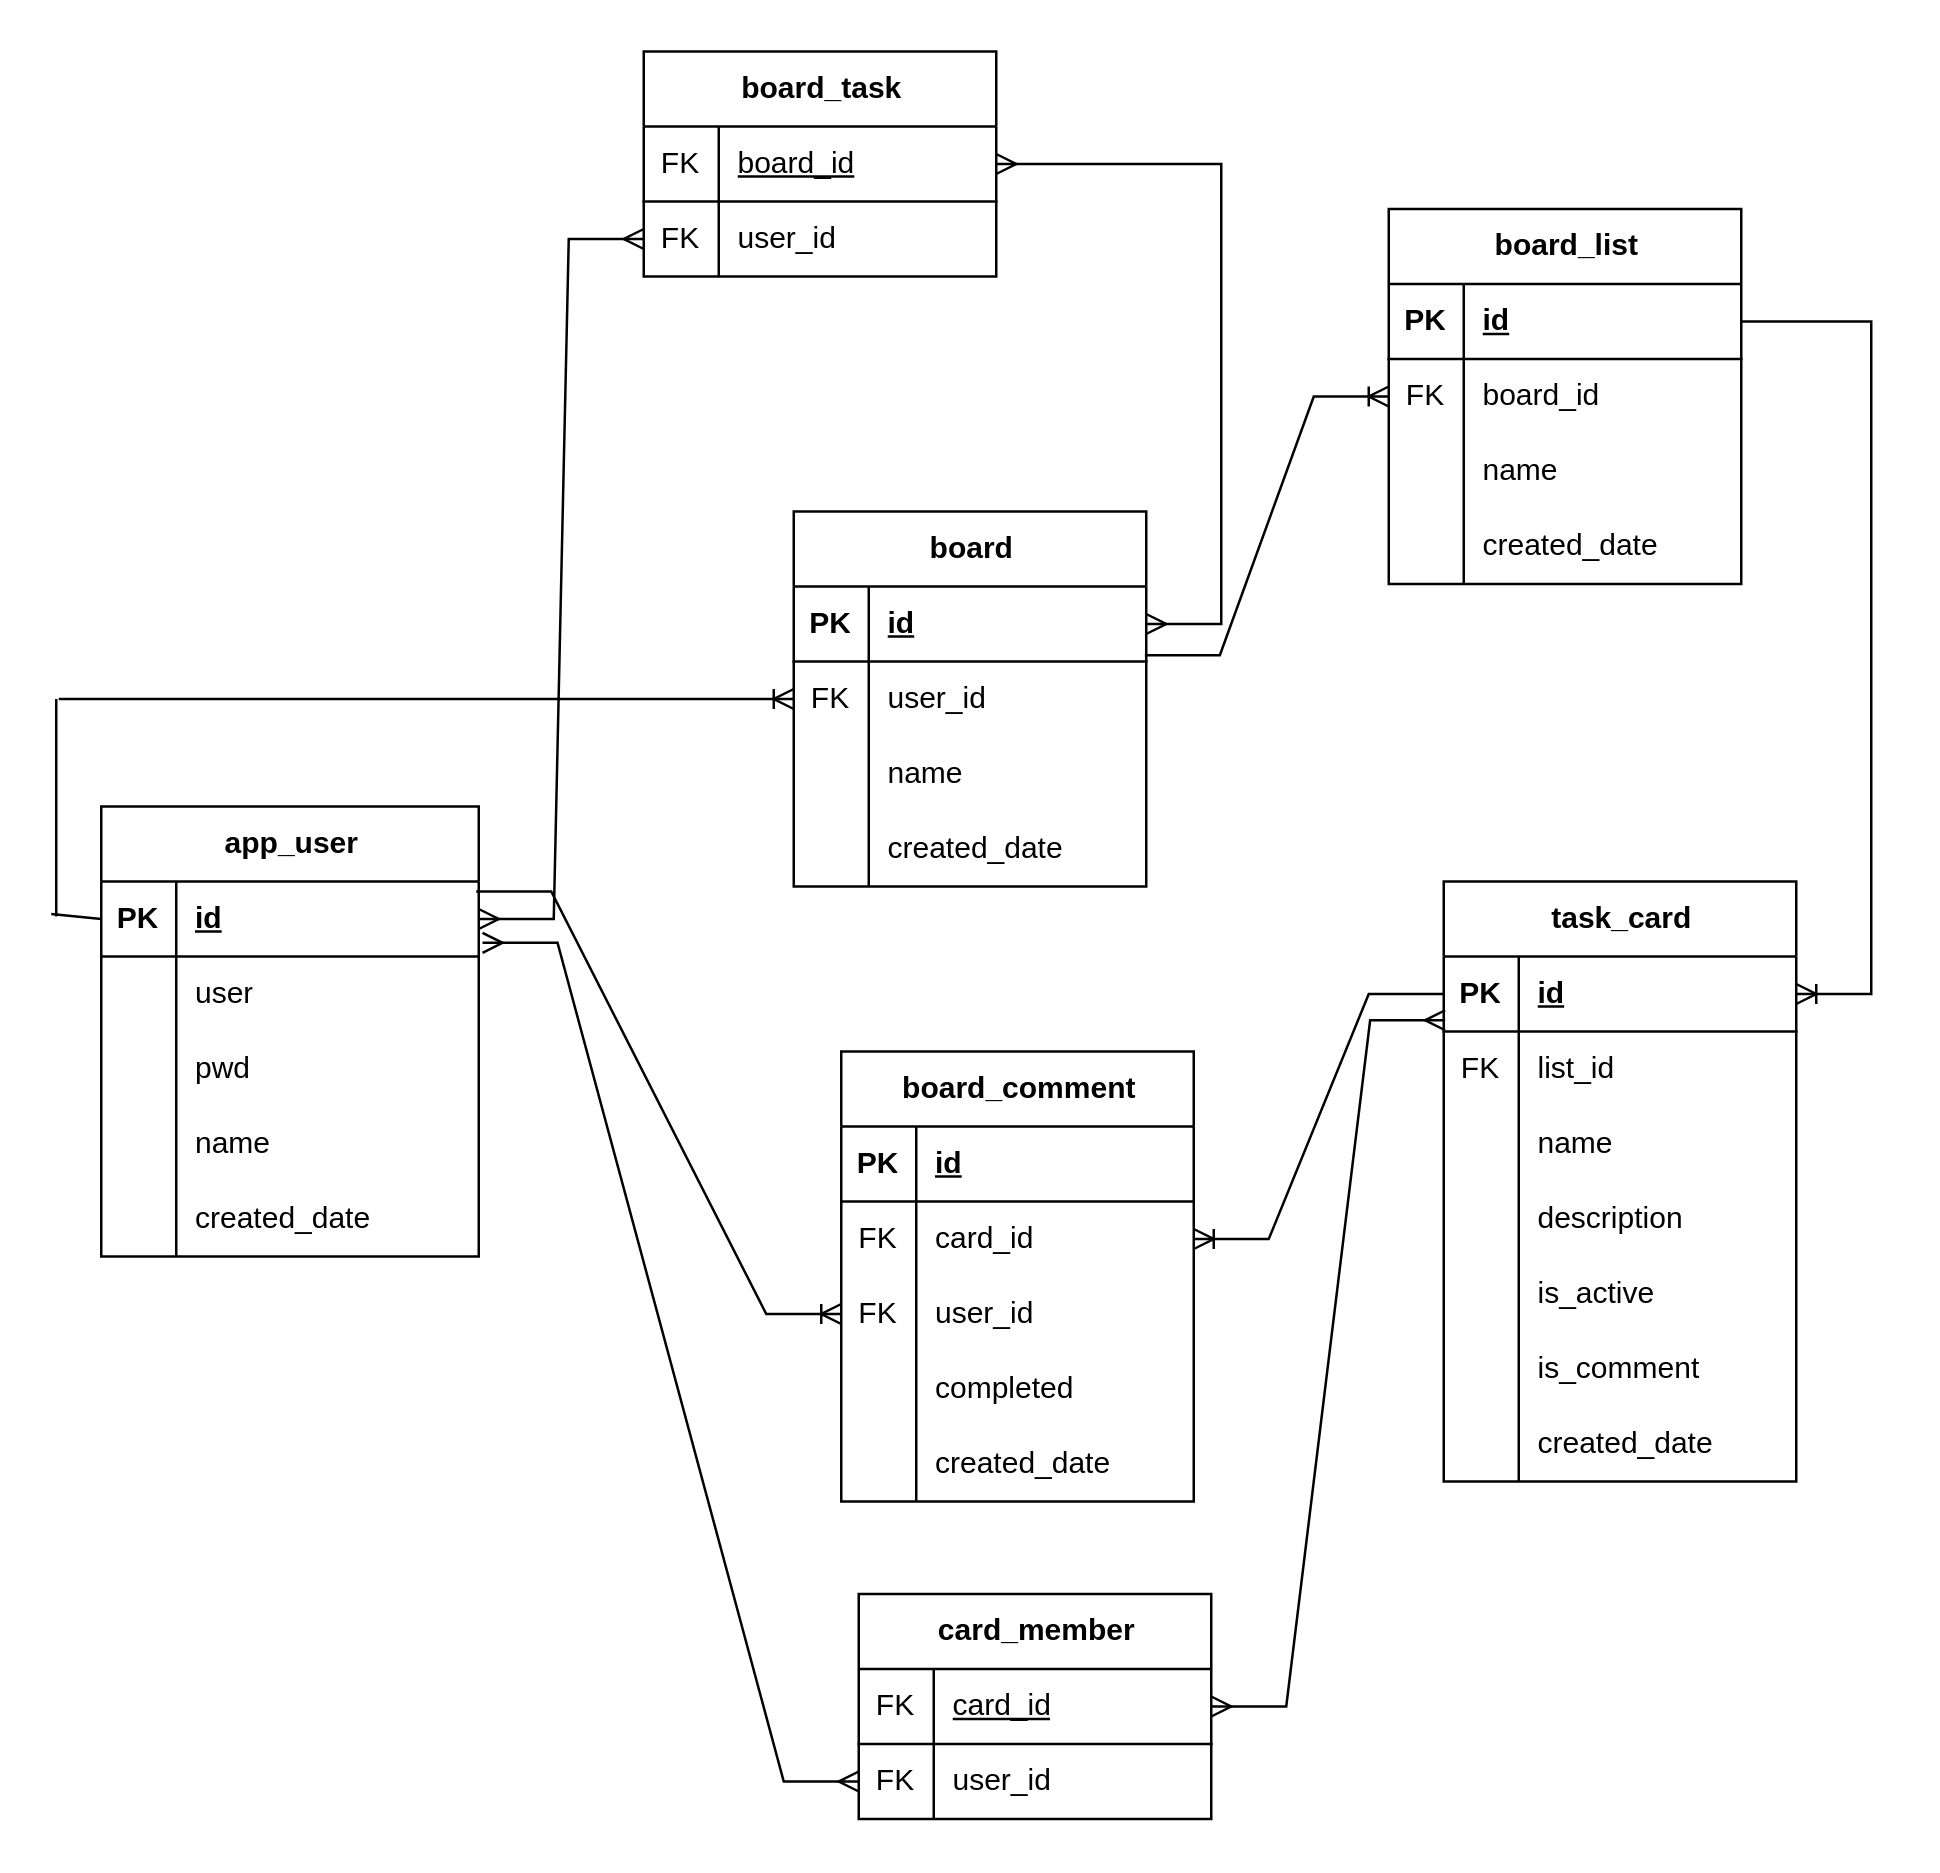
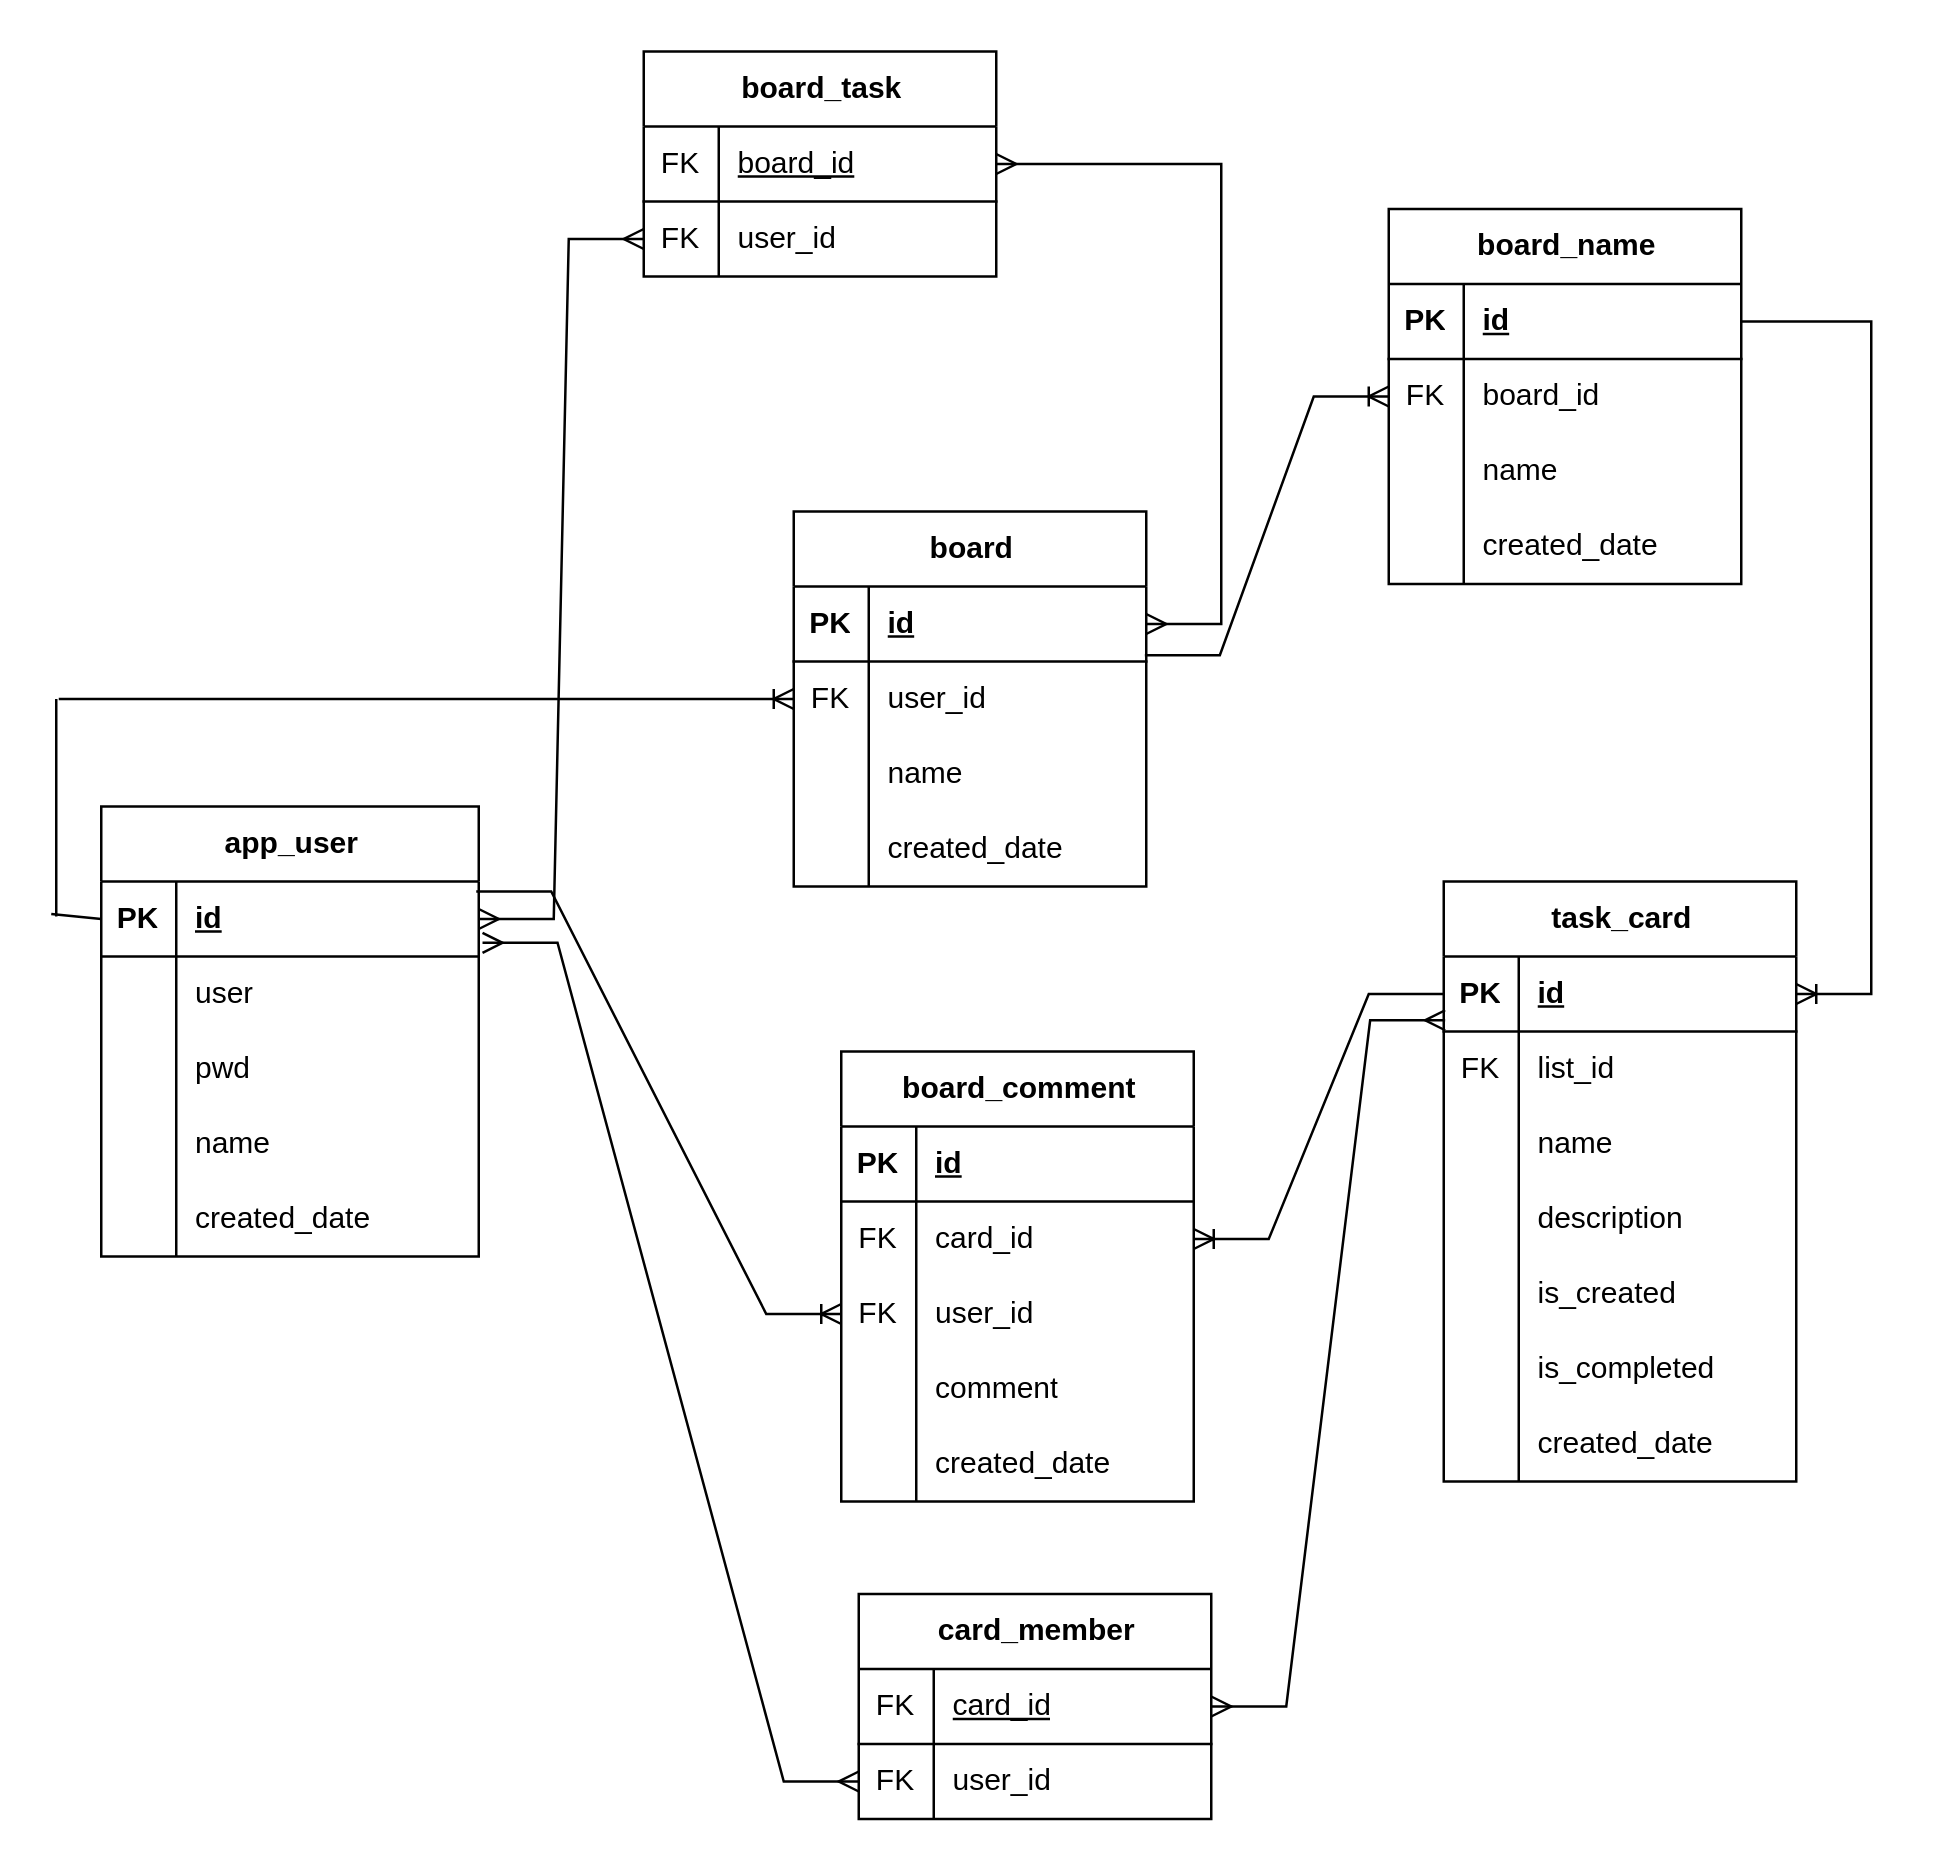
node "board_list": label "board_list" -> "board_name"
node "is_active": label "is_active" -> "is_created"
node "is_comment": label "is_comment" -> "is_completed"
node "completed": label "completed" -> "comment"
